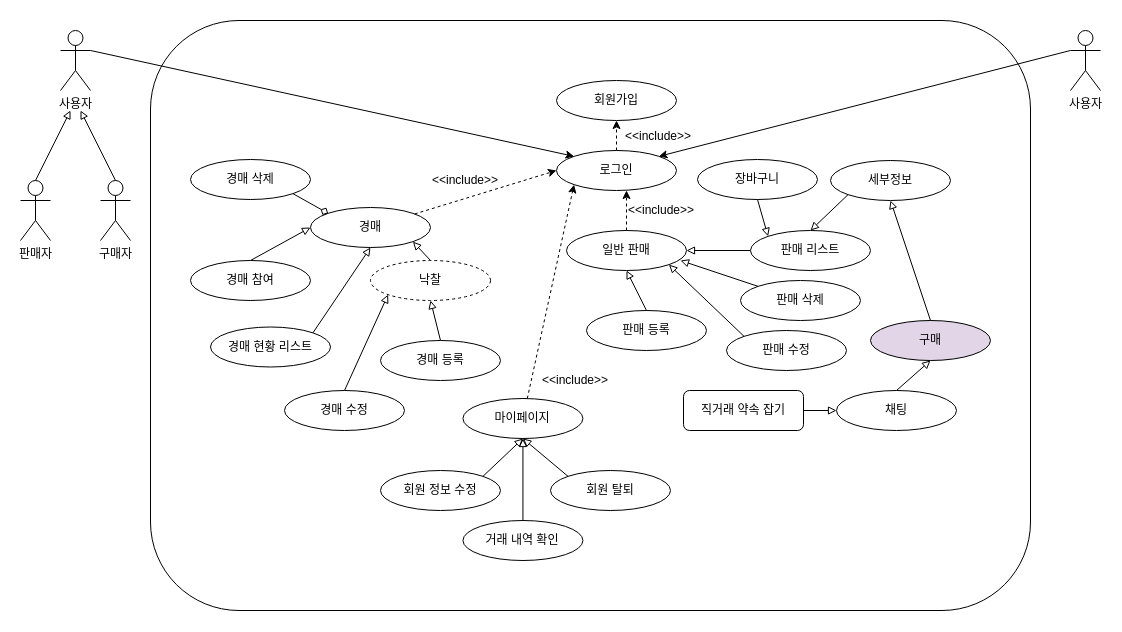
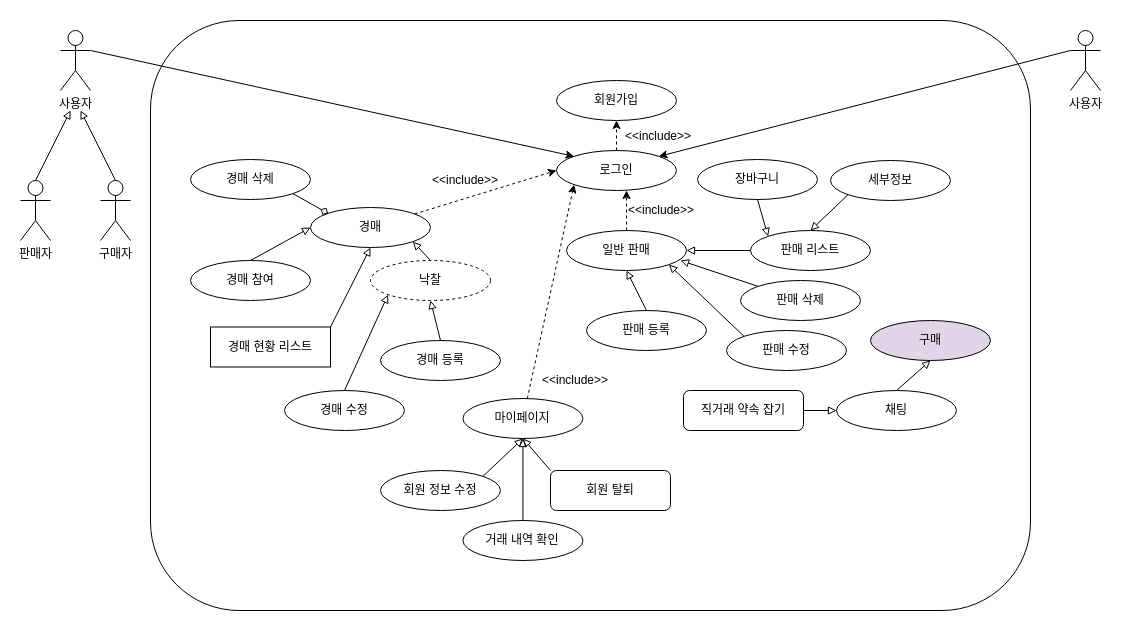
edge "구매" -> "세부정보": removed
node "경매 현황 리스트": shape ellipse -> rectangle
node "회원 탈퇴": shape ellipse -> rounded rectangle
